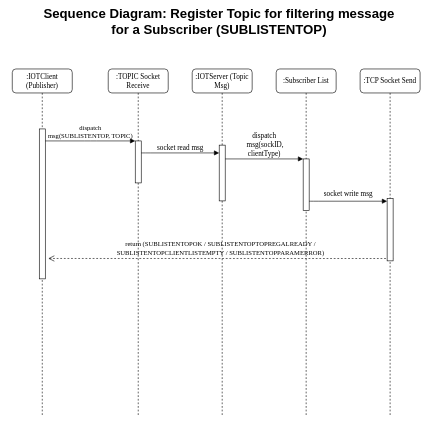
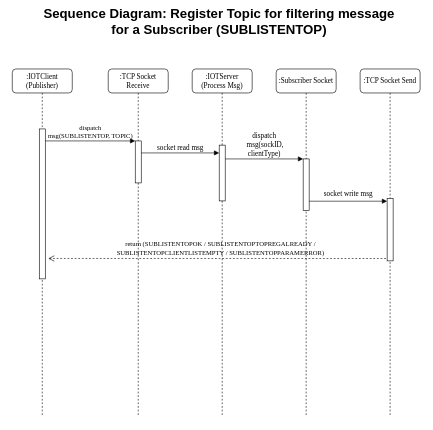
node ":TOPIC Socket Receive": label ":TOPIC Socket Receive" -> ":TCP Socket Receive"
node ":IOTServer (Topic Msg)": label ":IOTServer (Topic Msg)" -> ":IOTServer (Process Msg)"
node ":Subscriber List": label ":Subscriber List" -> ":Subscriber Socket"
